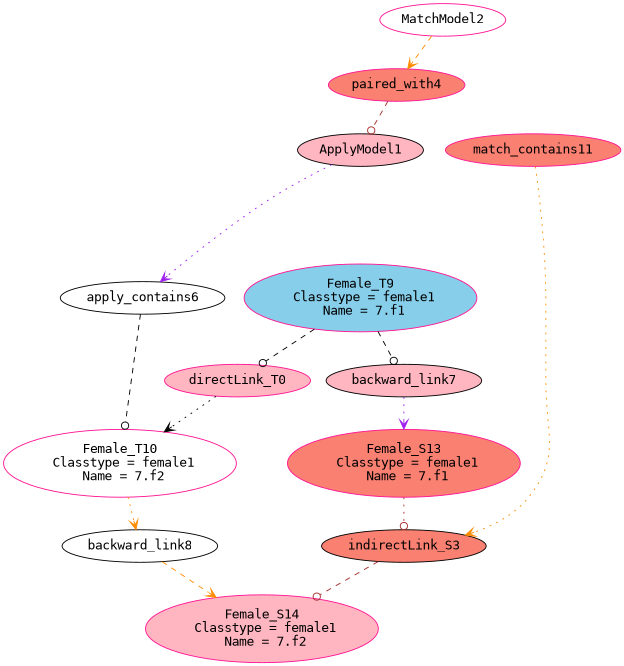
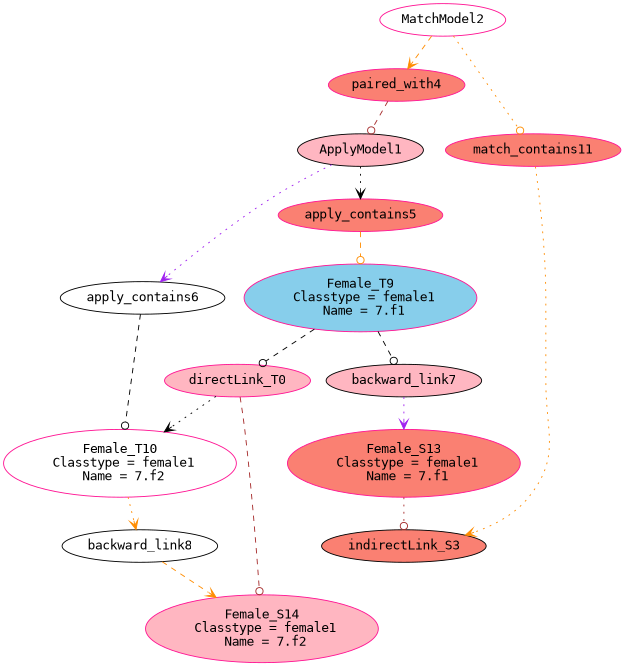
edge "MatchModel2" -> "match_contains11": added
node "apply_contains5": added
edge "indirectLink_S3" -> "Female_S14 Classtype = female1 Name = 7.f2": now "directLink_T0" -> "Female_S14 Classtype = female1 Name = 7.f2"
